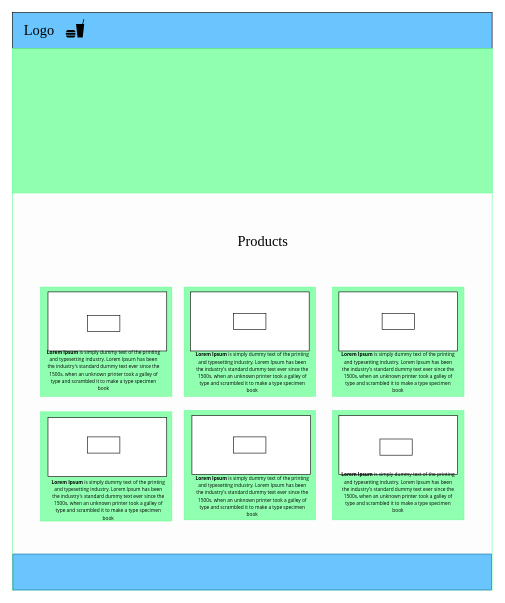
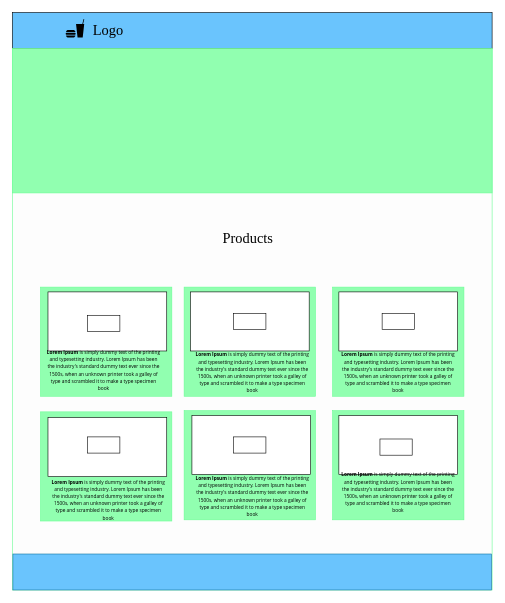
node "Logo": moved (39, 30) -> (108, 30)
node "Products": moved (263, 242) -> (248, 239)
